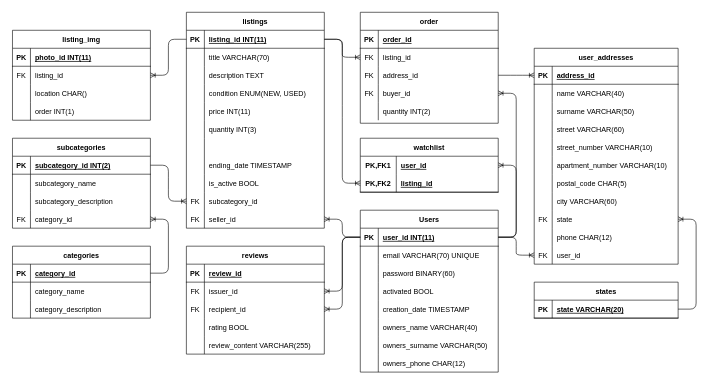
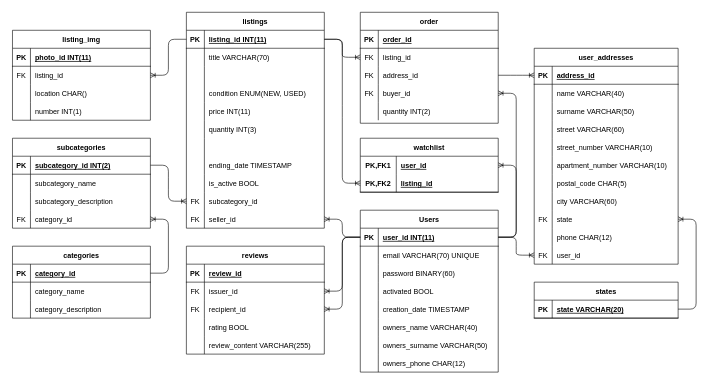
node "description TEXT": removed
node "order INT(1)": label "order INT(1)" -> "number INT(1)"
